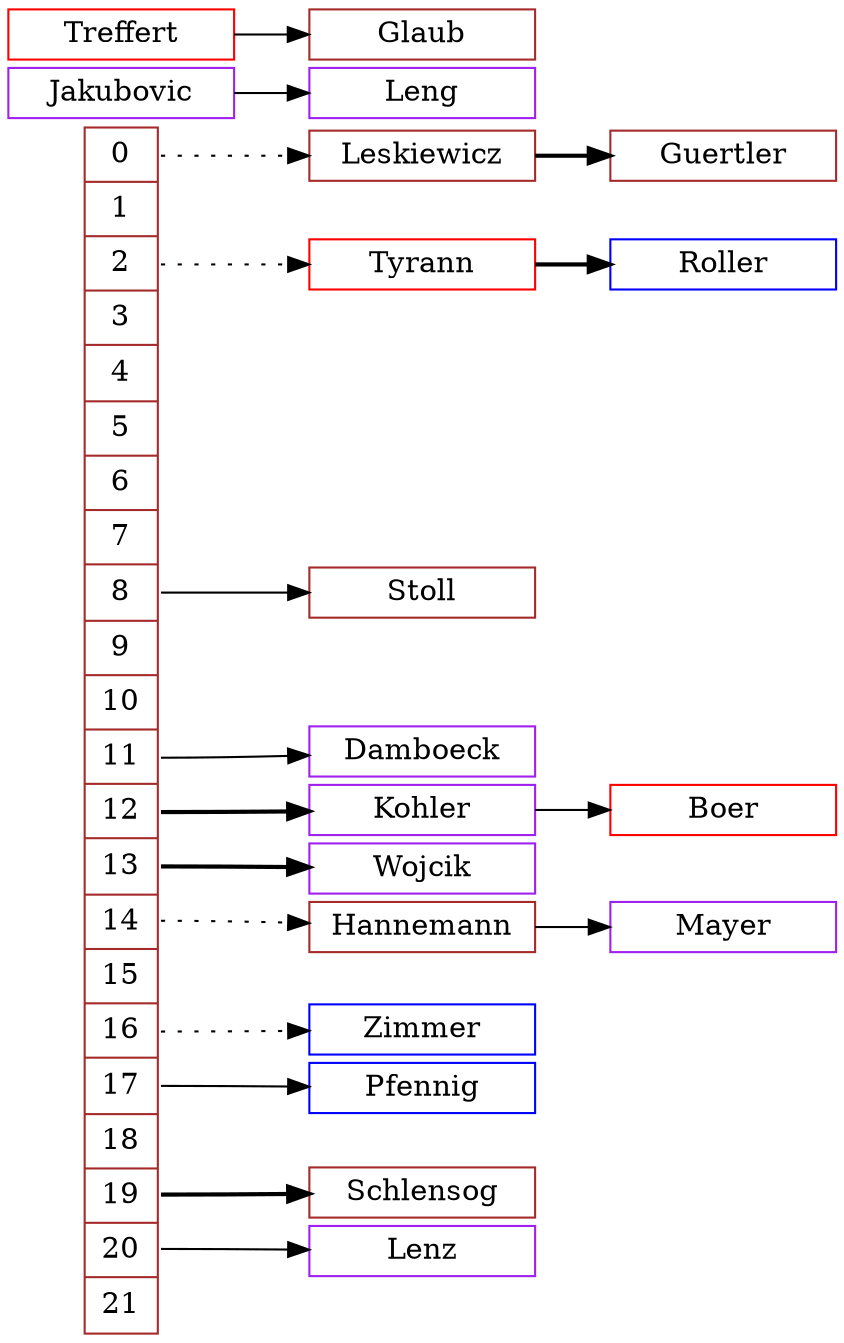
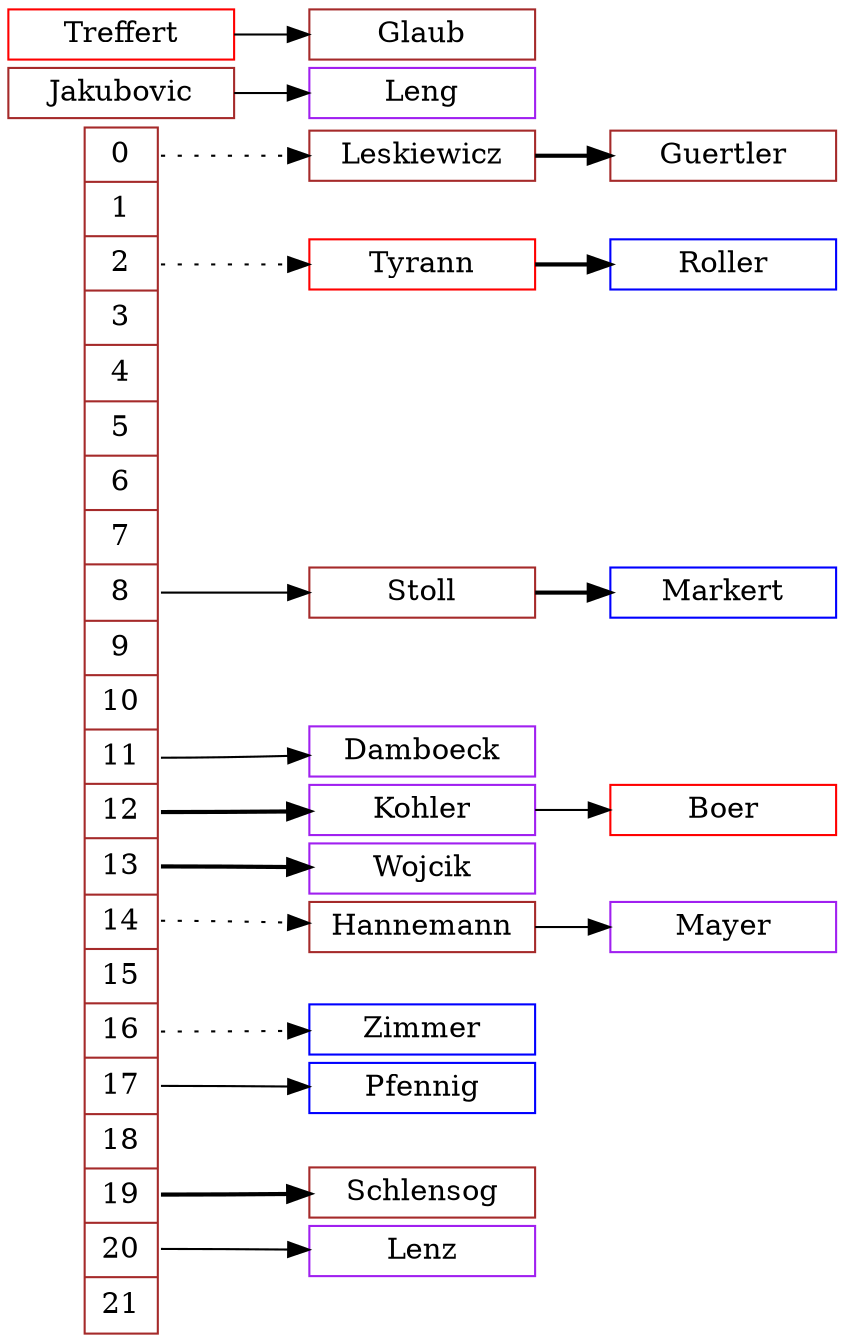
node "Jakubovic": color purple -> brown
node "Markert": added
